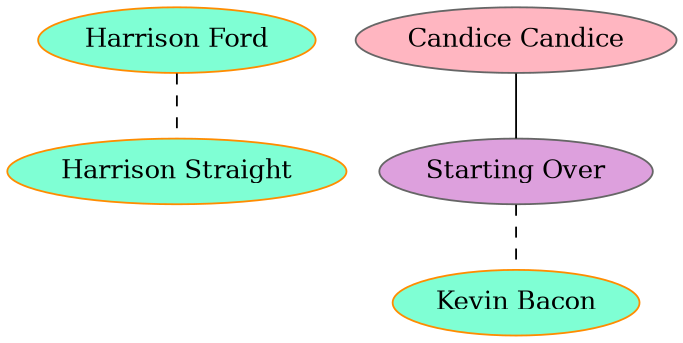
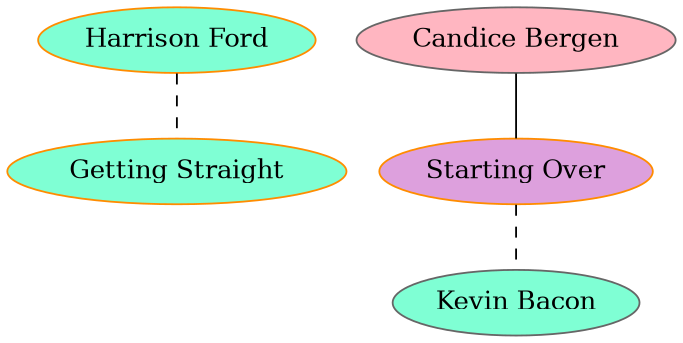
node "Candice Candice": label "Candice Candice" -> "Candice Bergen"
node "Harrison Straight": label "Harrison Straight" -> "Getting Straight"
node "Starting Over": color gray40 -> darkorange
node "Kevin Bacon": color darkorange -> gray40
